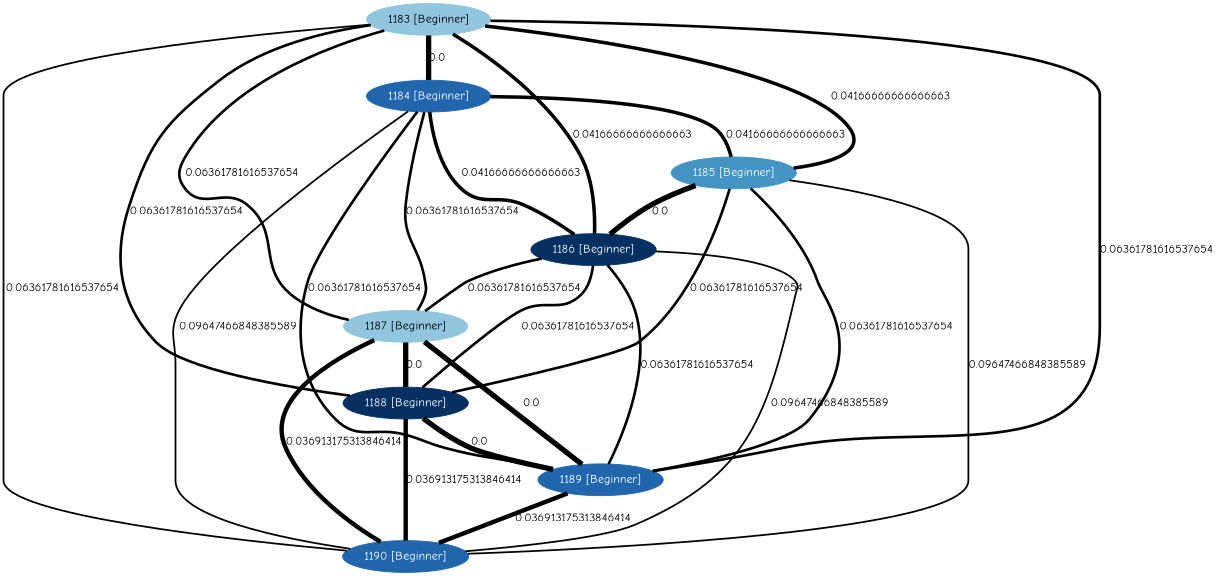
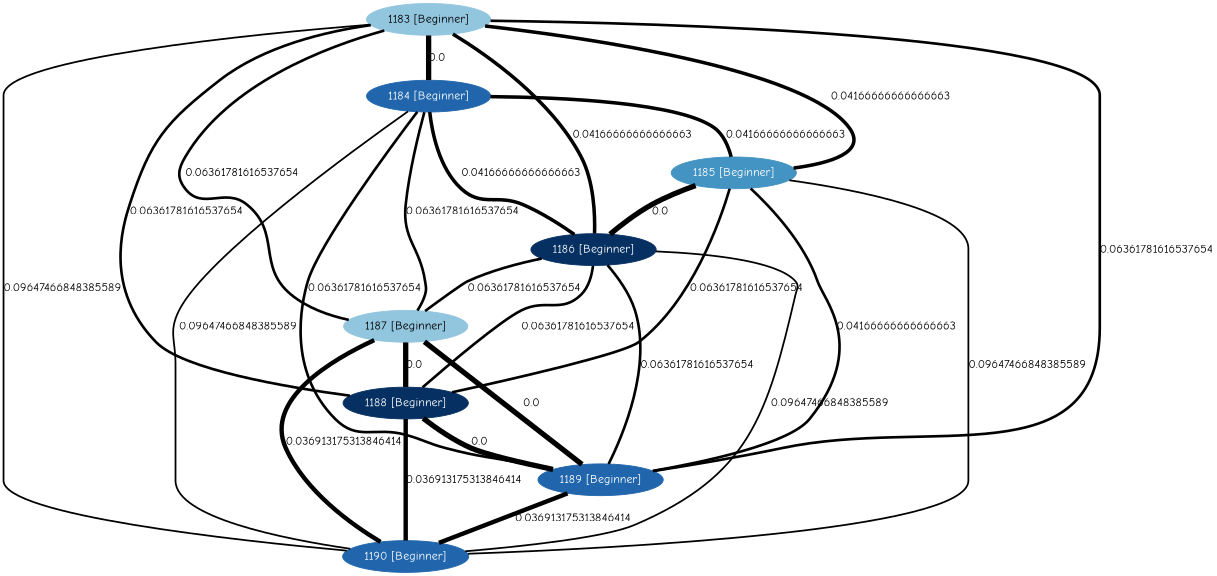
edge "1183 [Beginner]" -- "1190 [Beginner]": label "0.06361781616537654" -> "0.09647466848385589"
edge "1185 [Beginner]" -- "1189 [Beginner]": label "0.06361781616537654" -> "0.04166666666666663"
